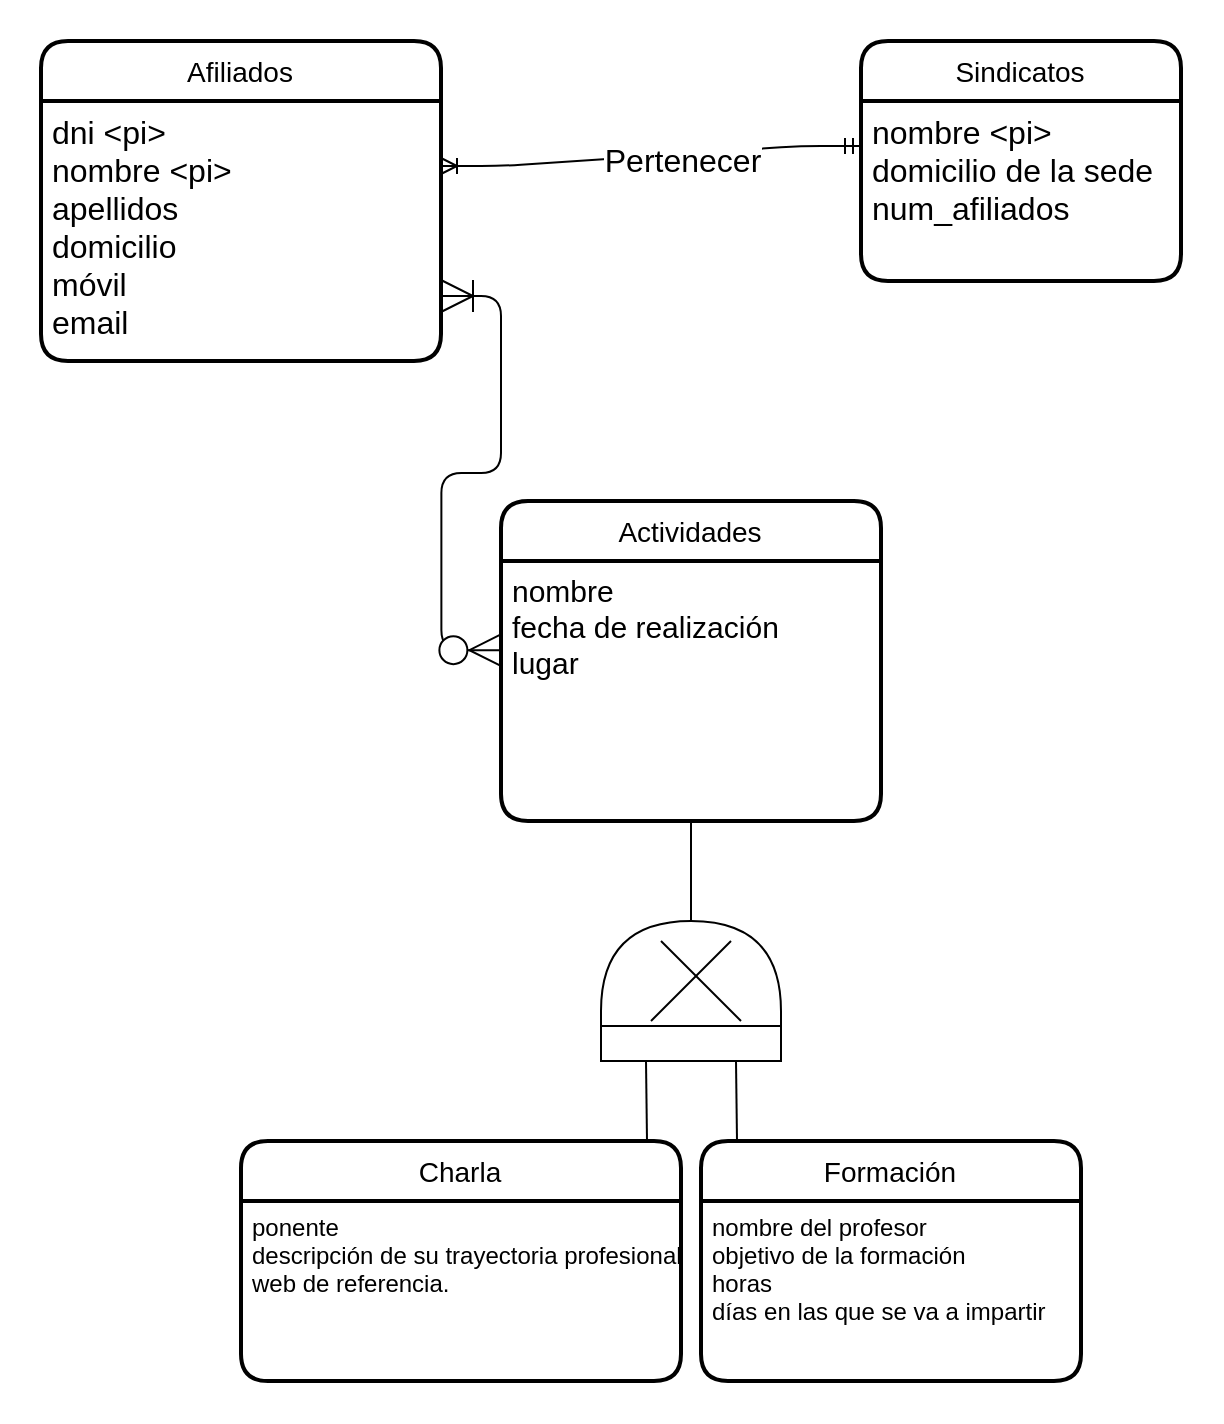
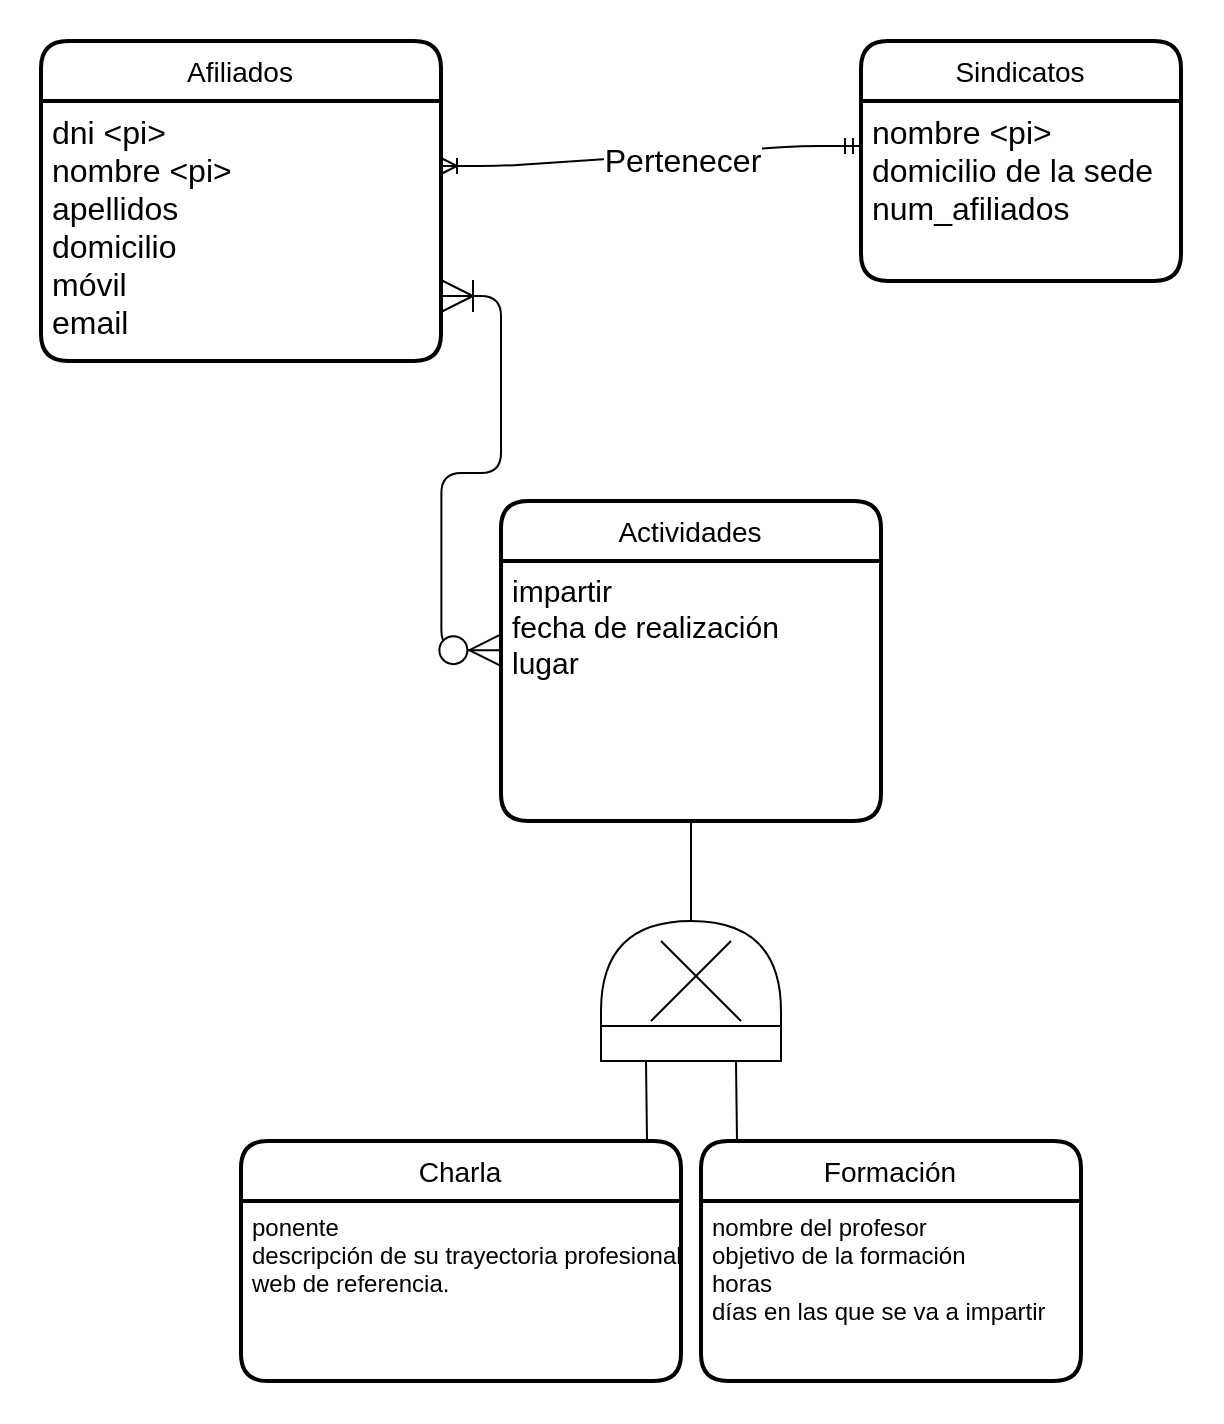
node "nombre fecha de realización lugar": label "nombre fecha de realización lugar" -> "impartir fecha de realización lugar"
